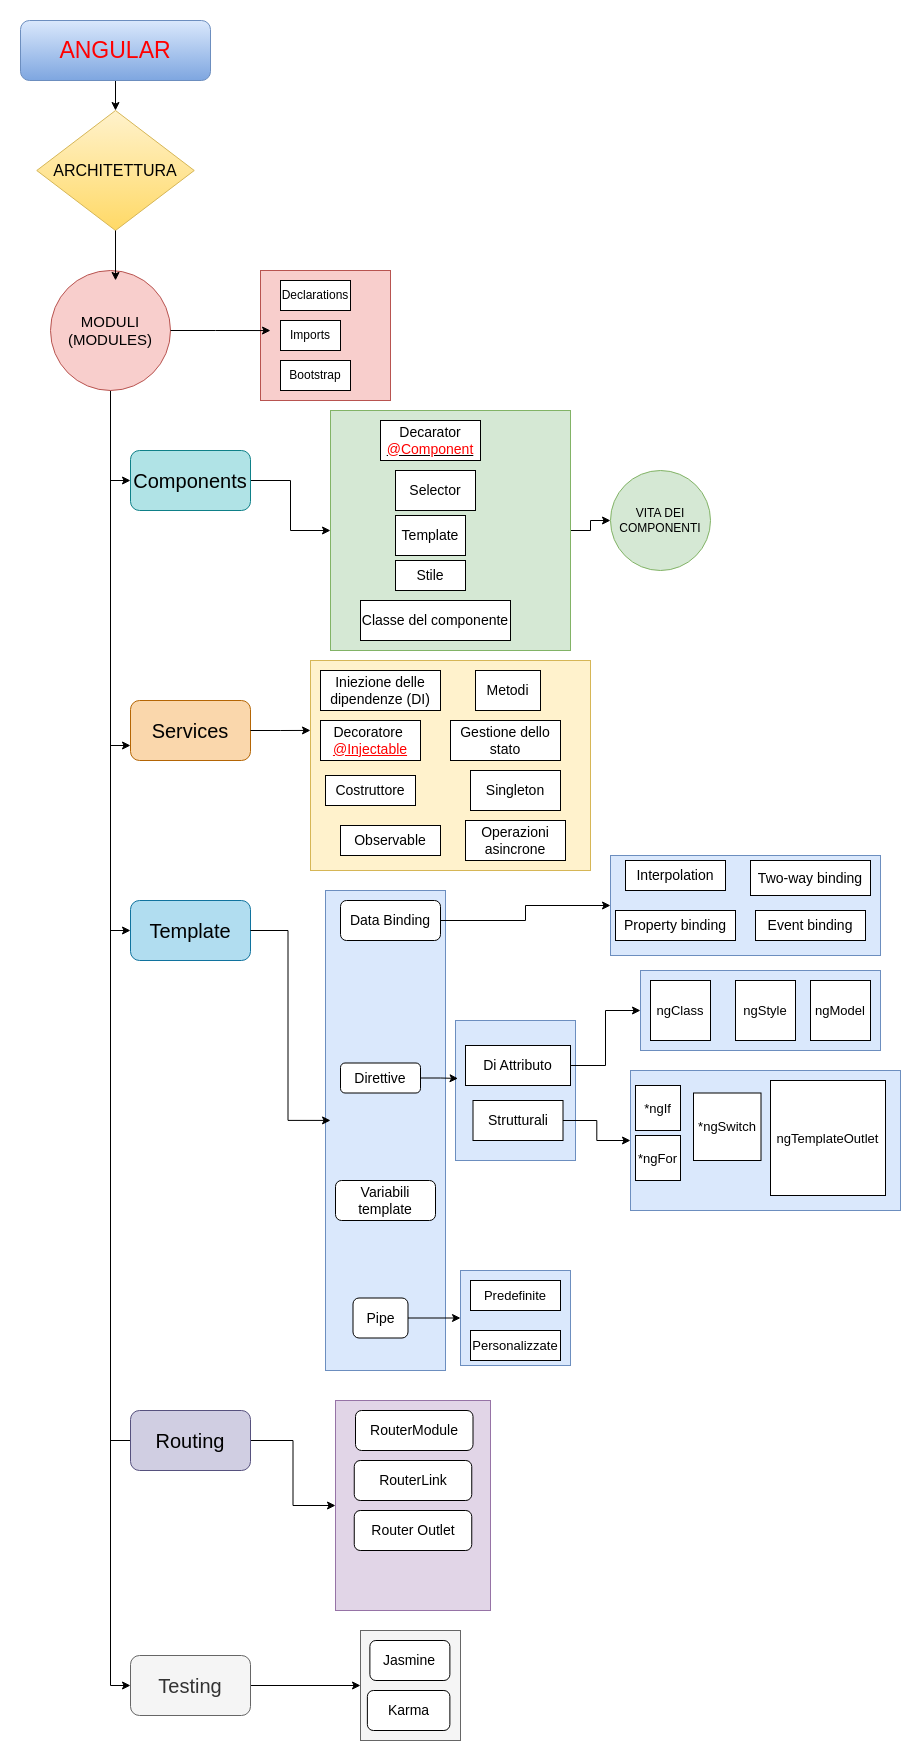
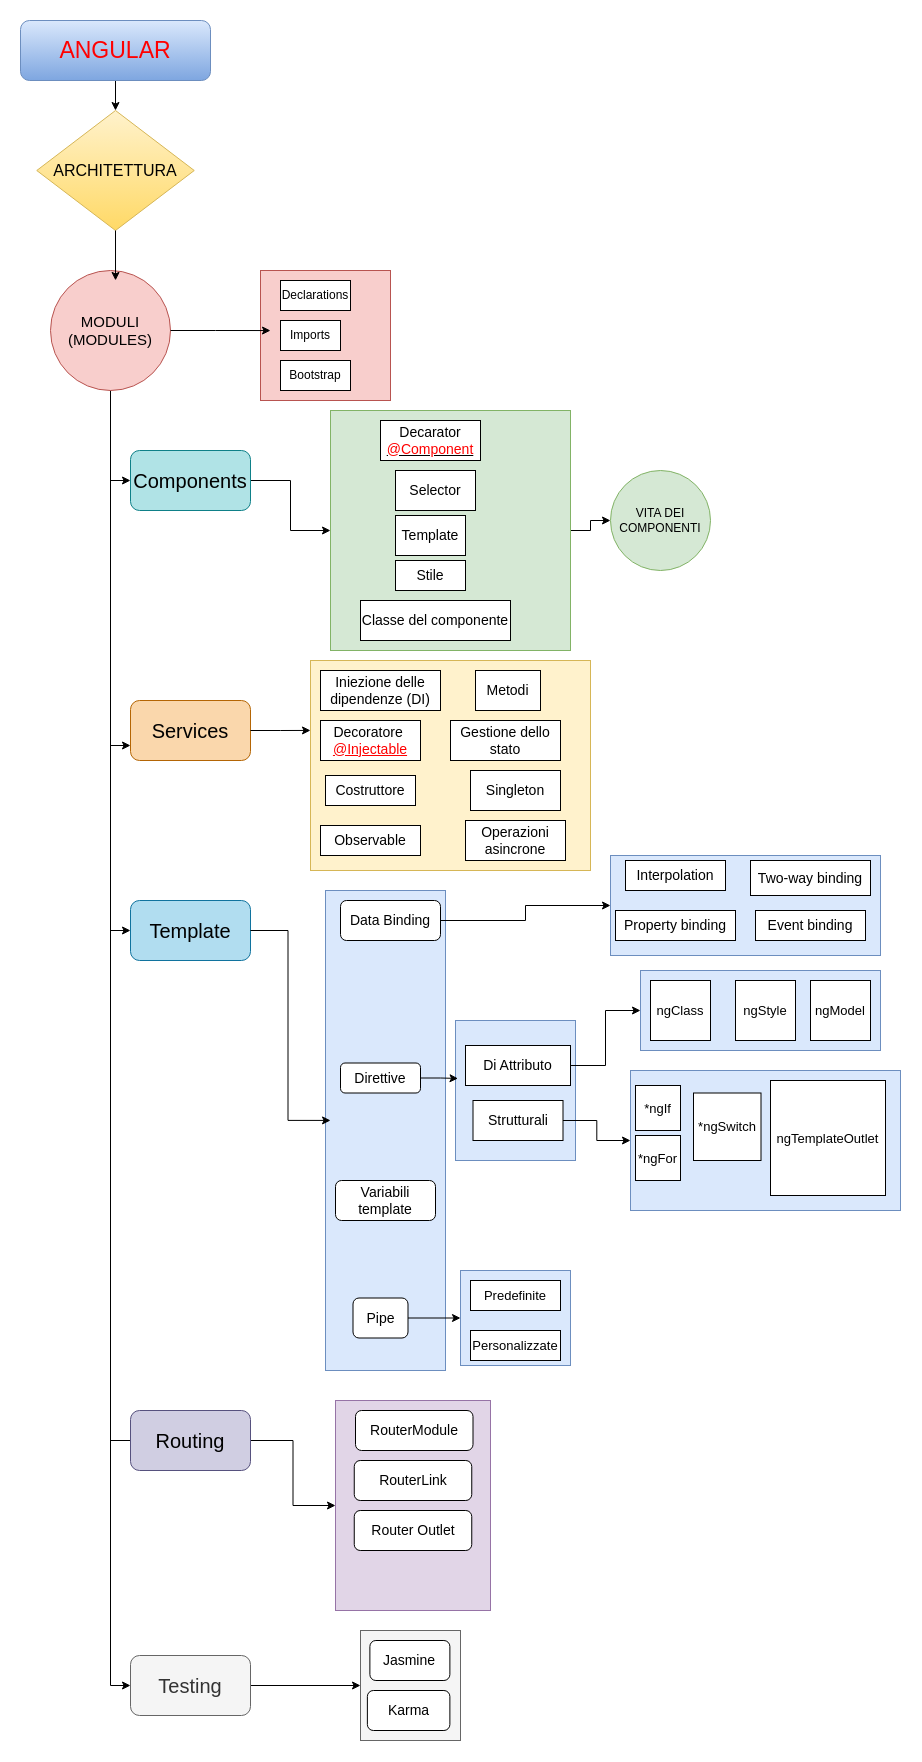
node "Observable": moved (391, 841) -> (371, 841)
